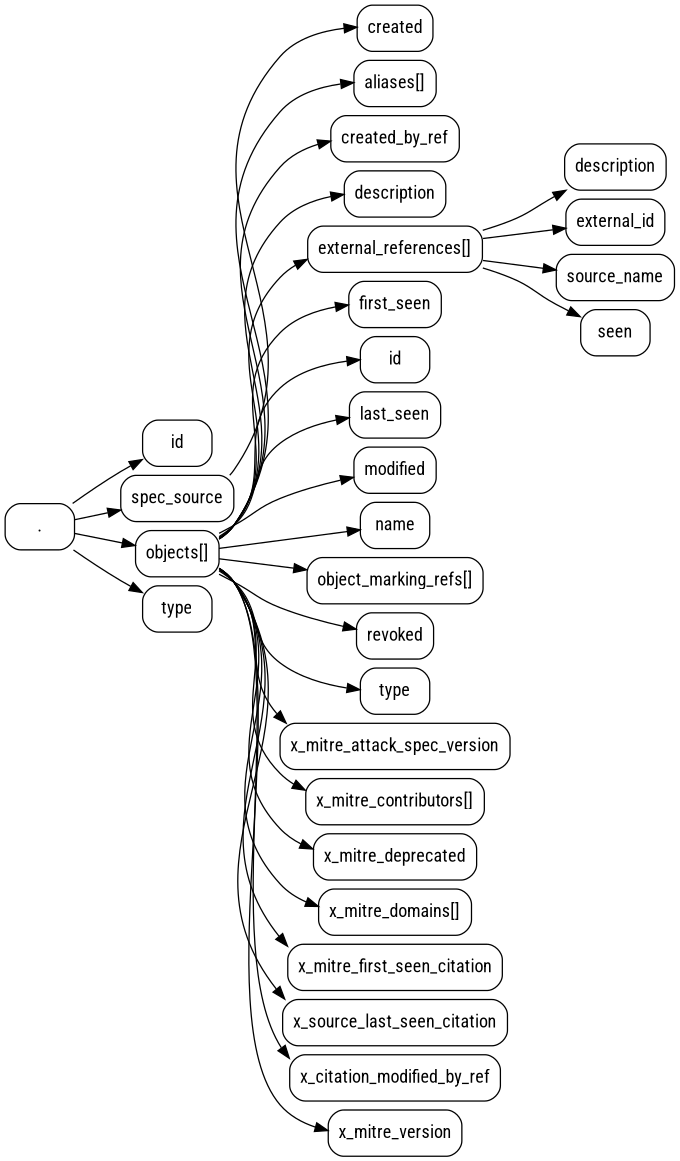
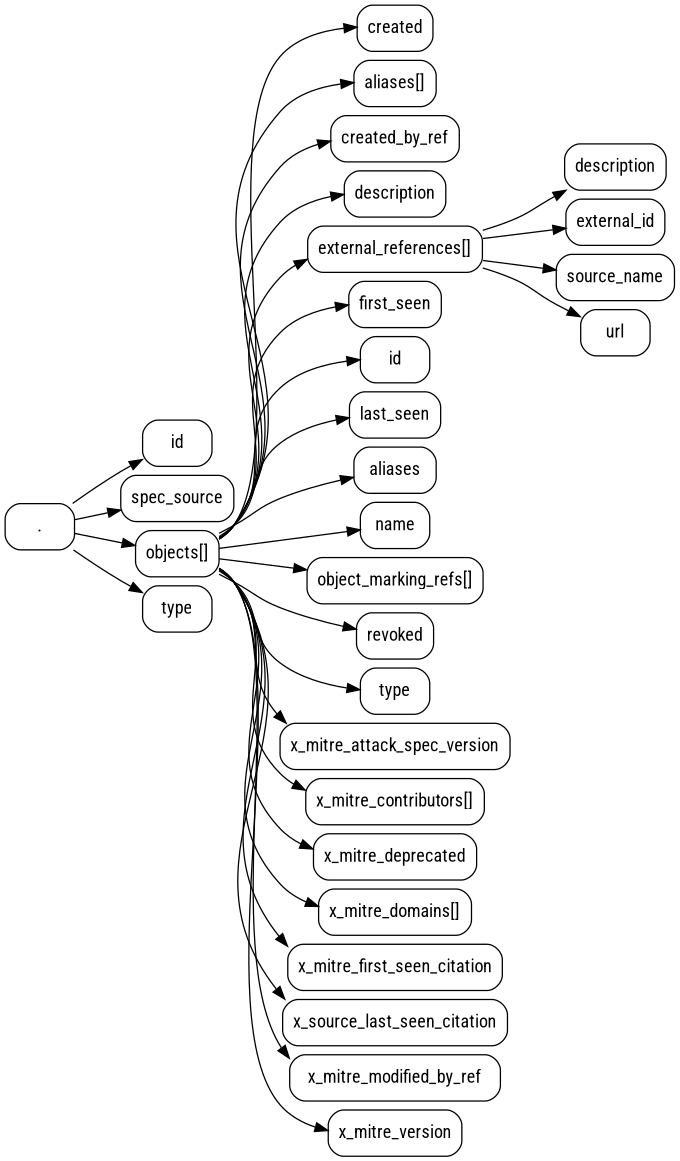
edge "spec_source" -> "created": now "objects[]" -> "created"
node "seen": label "seen" -> "url"
node "modified": label "modified" -> "aliases"
node "x_citation_modified_by_ref": label "x_citation_modified_by_ref" -> "x_mitre_modified_by_ref"
